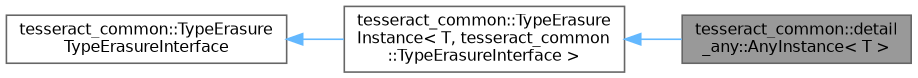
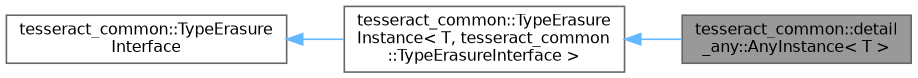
node "tesseract_common::TypeErasure TypeErasureInterface": label "tesseract_common::TypeErasure TypeErasureInterface" -> "tesseract_common::TypeErasure Interface"
